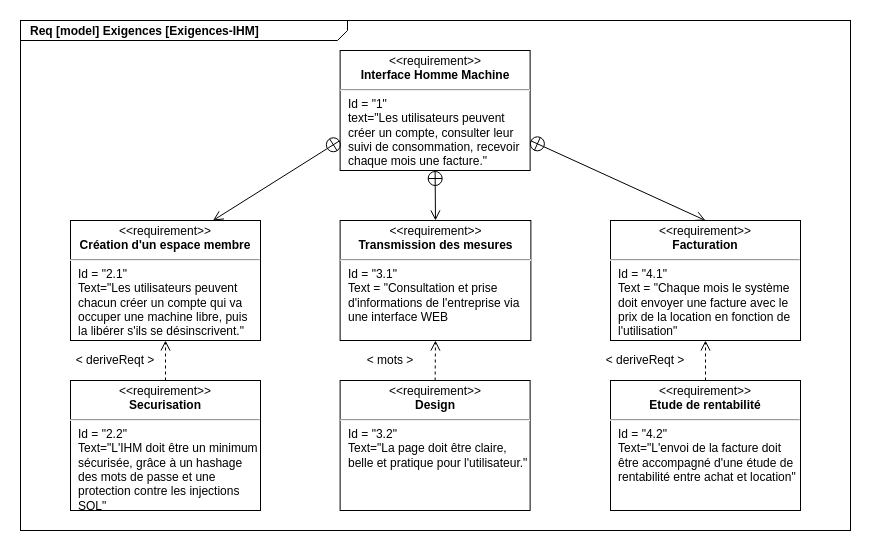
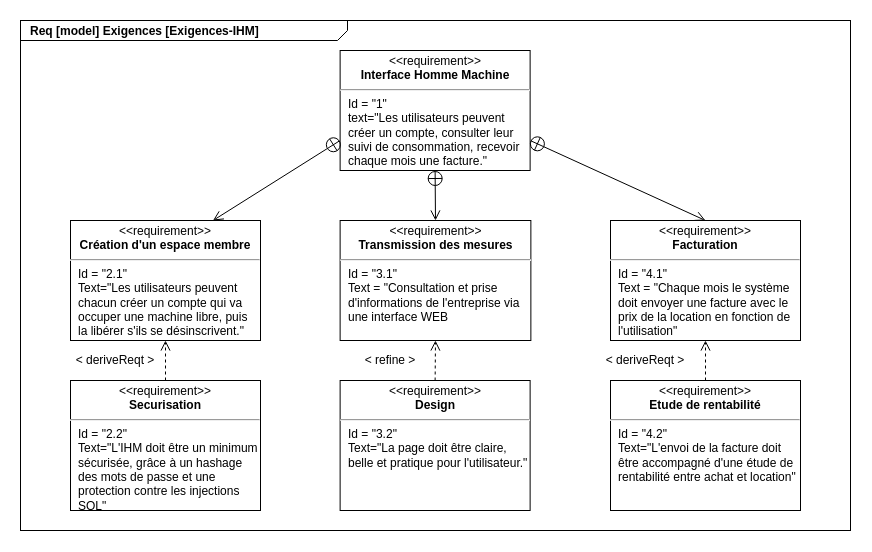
node "< mots >": label "< mots >" -> "< refine >"
